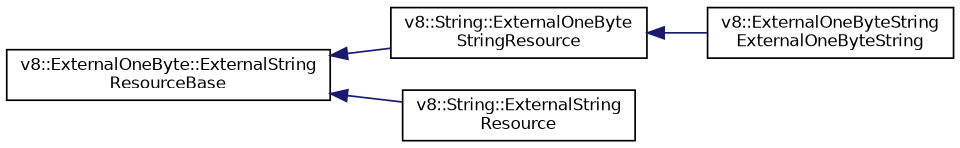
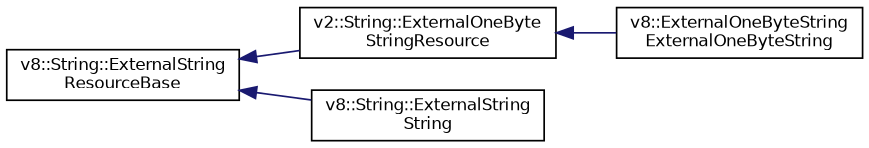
node "v8::String::ExternalOneByte StringResource": label "v8::String::ExternalOneByte StringResource" -> "v2::String::ExternalOneByte StringResource"
node "v8::ExternalOneByte::ExternalString ResourceBase": label "v8::ExternalOneByte::ExternalString ResourceBase" -> "v8::String::ExternalString ResourceBase"
node "v8::String::ExternalString Resource": label "v8::String::ExternalString Resource" -> "v8::String::ExternalString String"
